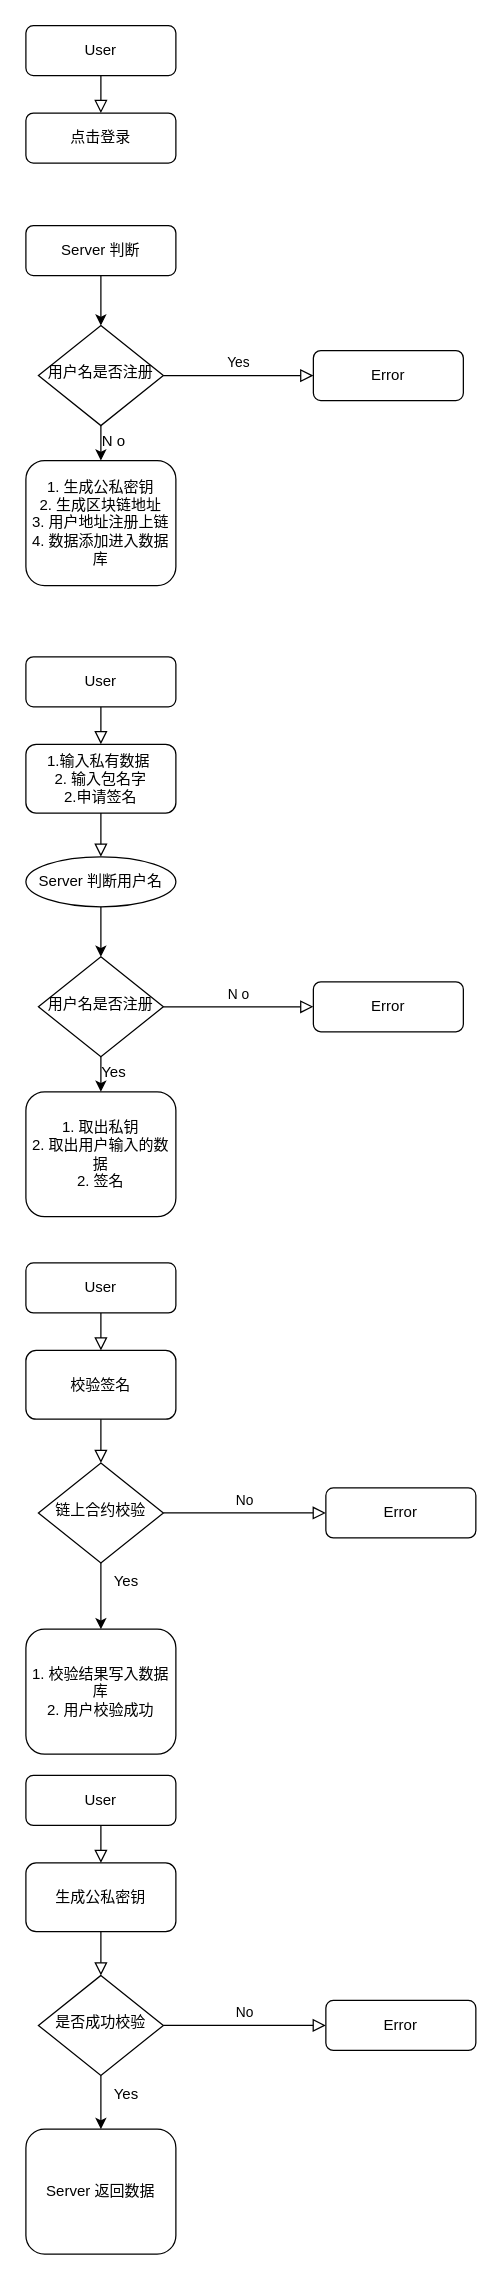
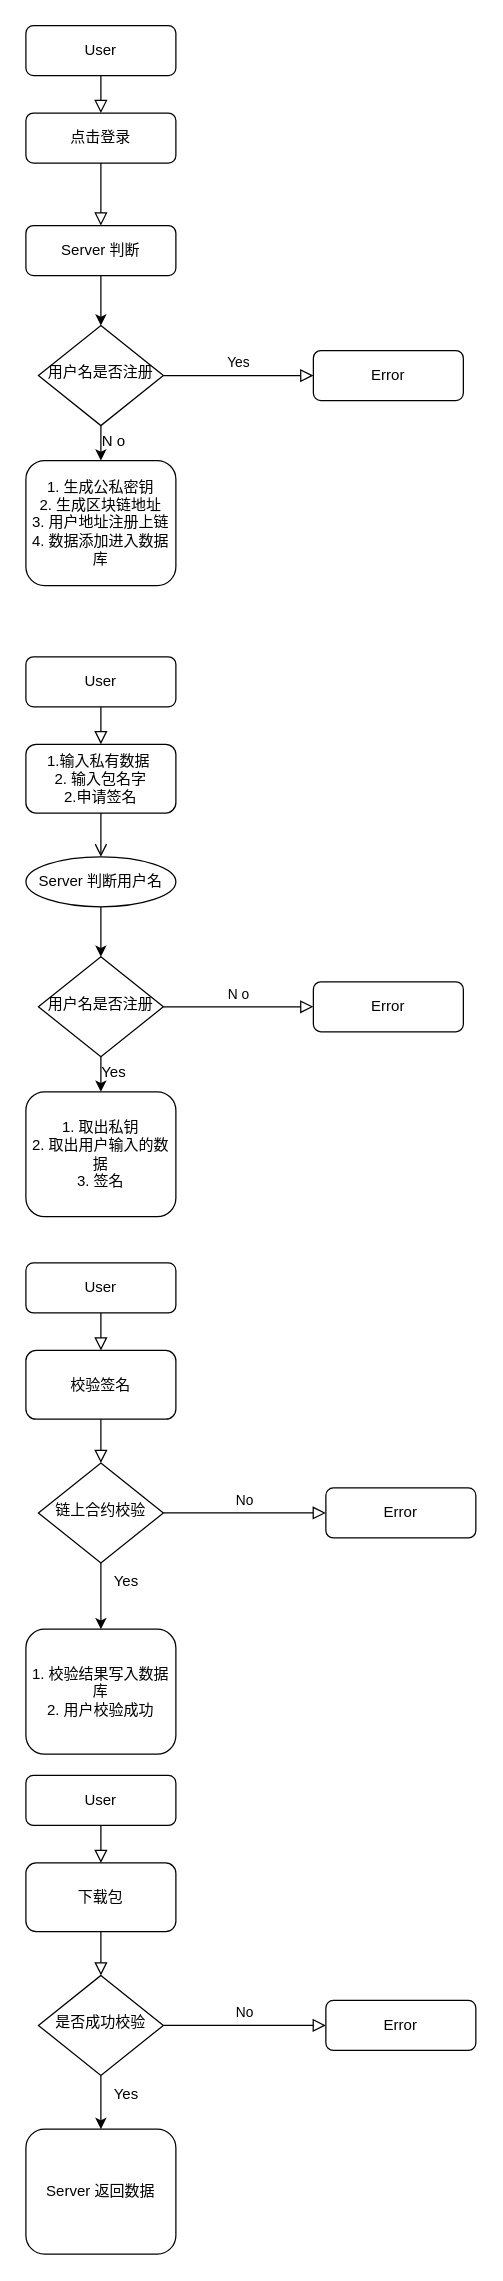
edge "点击登录" -> "Server 判断": added
edge "1.输入私有数据 2. 输入包名字 2.申请签名" -> "Server 判断用户名": arrowhead block -> open
node "1. 取出私钥 2. 取出用户输入的数据 2. 签名": label "1. 取出私钥 2. 取出用户输入的数据 2. 签名" -> "1. 取出私钥 2. 取出用户输入的数据 3. 签名"
node "生成公私密钥": label "生成公私密钥" -> "下载包"
